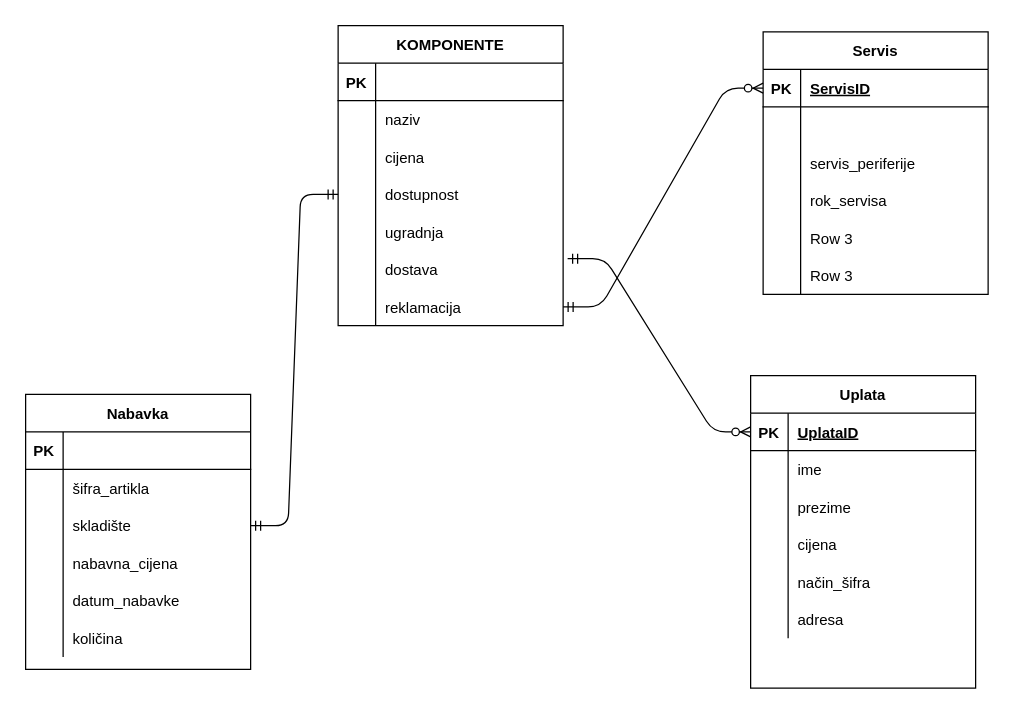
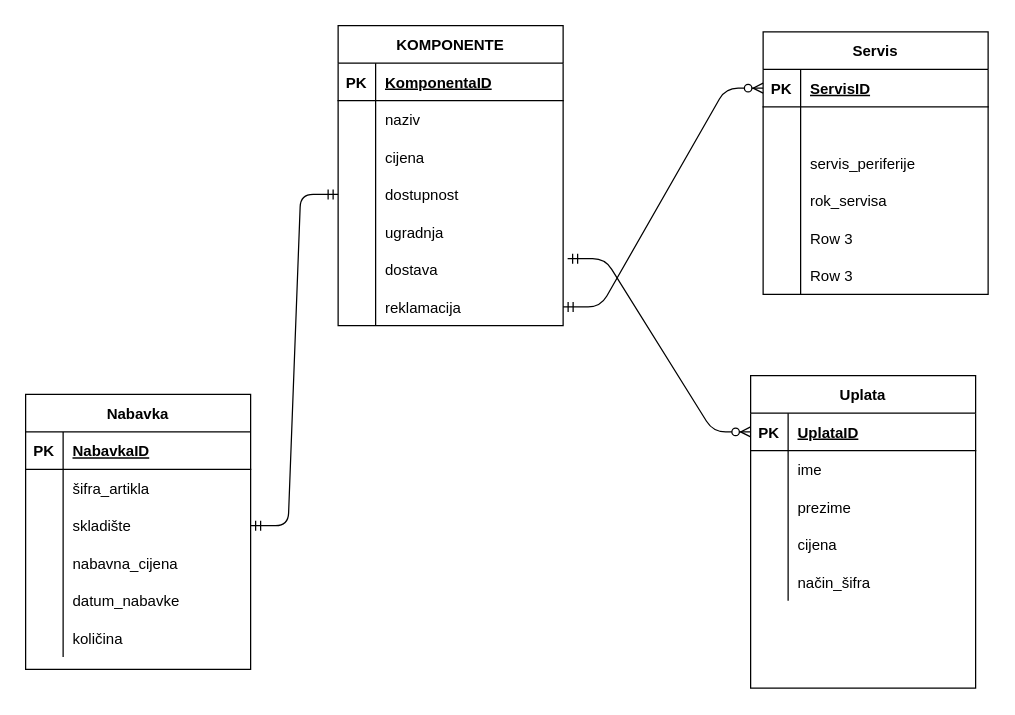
node "KomponentaID": added
node "NabavkaID": added
node "adresa": removed
